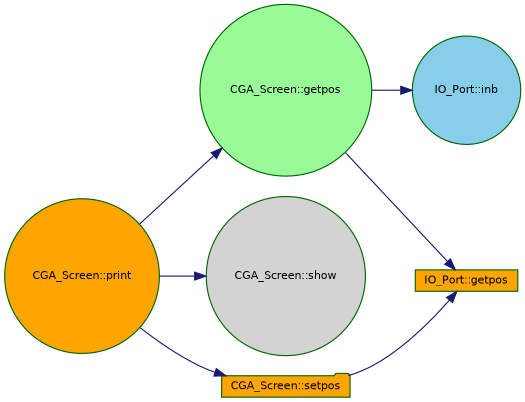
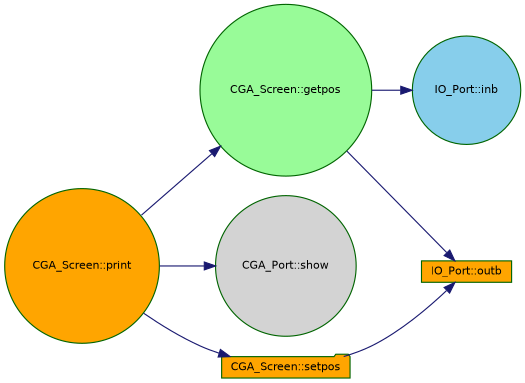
node "CGA_Screen::show": label "CGA_Screen::show" -> "CGA_Port::show"
node "IO_Port::getpos": label "IO_Port::getpos" -> "IO_Port::outb"
